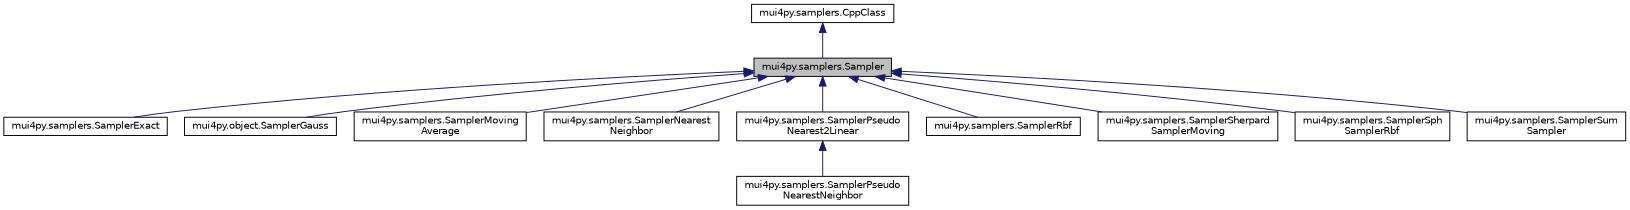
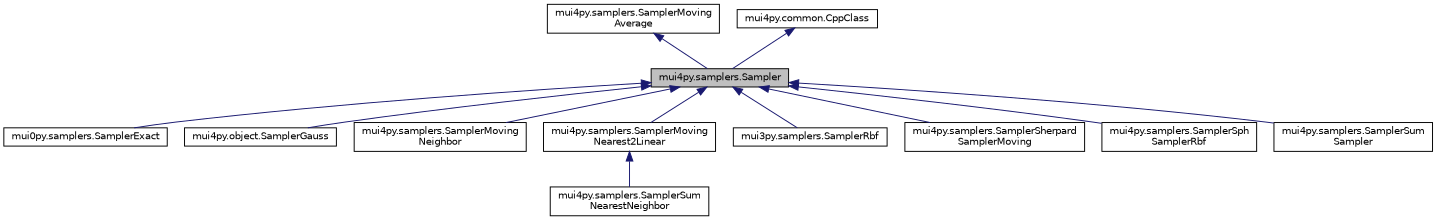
node "mui4py.samplers.CppClass": label "mui4py.samplers.CppClass" -> "mui4py.common.CppClass"
edge "mui4py.samplers.SamplerMoving Average" -> "mui4py.samplers.Sampler": reversed
node "mui4py.samplers.SamplerExact": label "mui4py.samplers.SamplerExact" -> "mui0py.samplers.SamplerExact"
node "mui4py.samplers.SamplerNearest Neighbor": label "mui4py.samplers.SamplerNearest Neighbor" -> "mui4py.samplers.SamplerMoving Neighbor"
node "mui4py.samplers.SamplerPseudo Nearest2Linear": label "mui4py.samplers.SamplerPseudo Nearest2Linear" -> "mui4py.samplers.SamplerMoving Nearest2Linear"
node "mui4py.samplers.SamplerRbf": label "mui4py.samplers.SamplerRbf" -> "mui3py.samplers.SamplerRbf"
node "mui4py.samplers.SamplerPseudo NearestNeighbor": label "mui4py.samplers.SamplerPseudo NearestNeighbor" -> "mui4py.samplers.SamplerSum NearestNeighbor"
